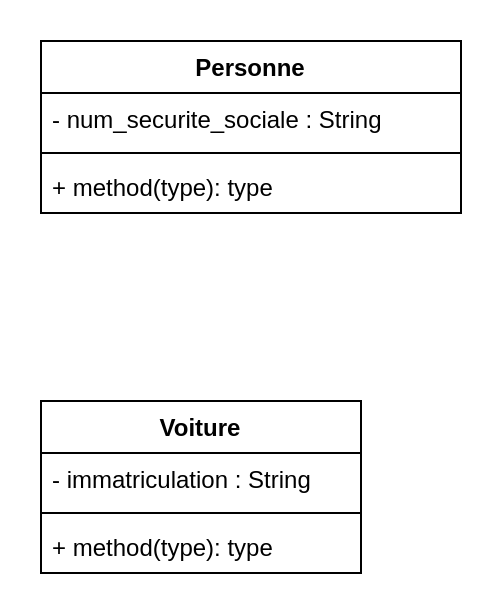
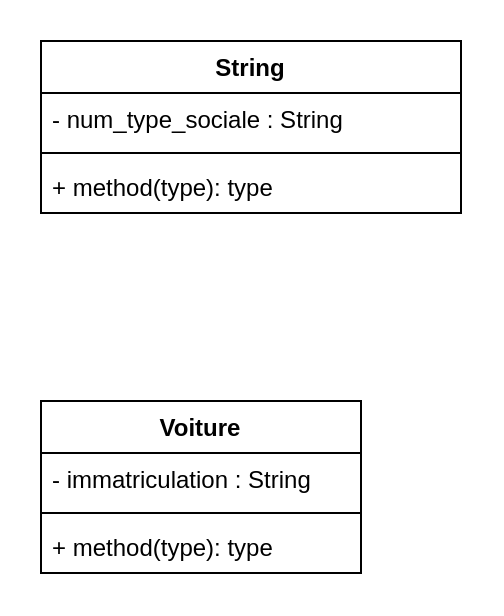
node "Personne": label "Personne" -> "String"
node "- num_securite_sociale : String": label "- num_securite_sociale : String" -> "- num_type_sociale : String"
